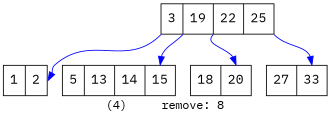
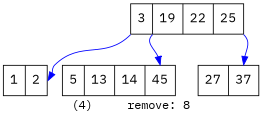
node "5": text "15" -> "45"
node "27": text "33" -> "37"
node "18": removed
